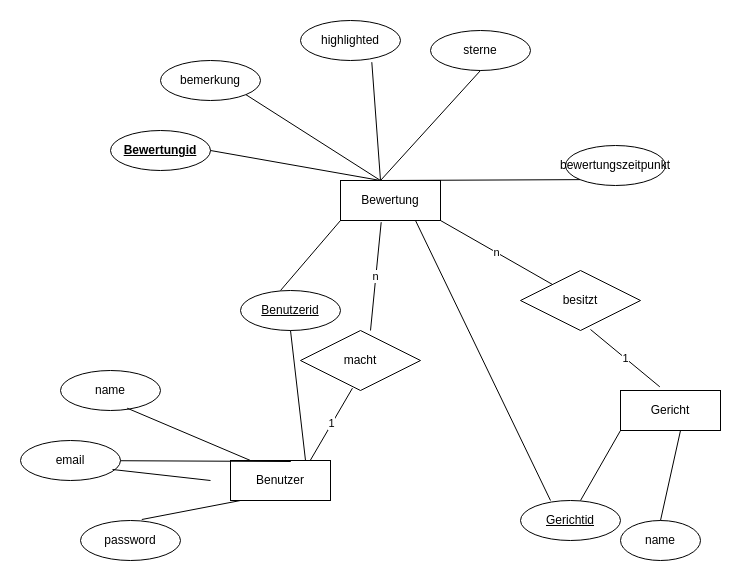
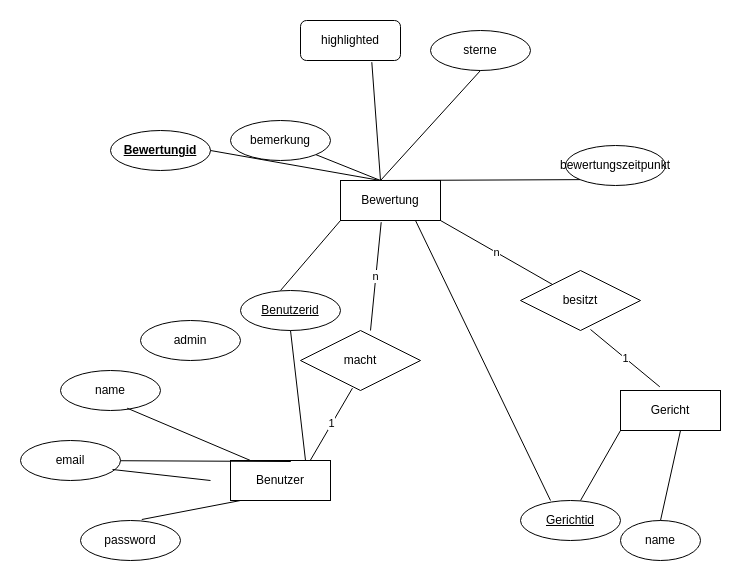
node "highlighted": shape ellipse -> rounded rectangle
node "bemerkung": moved (211, 81) -> (281, 141)
node "admin": added
